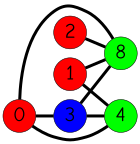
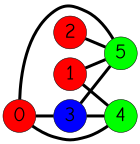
node "8": label "8" -> "5"
